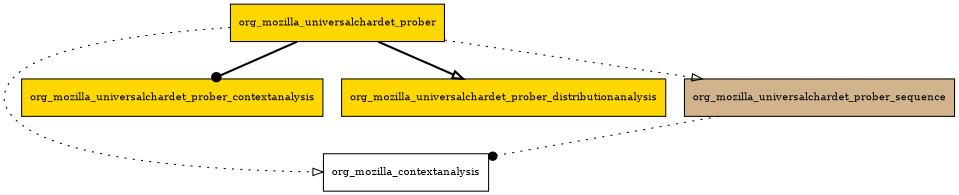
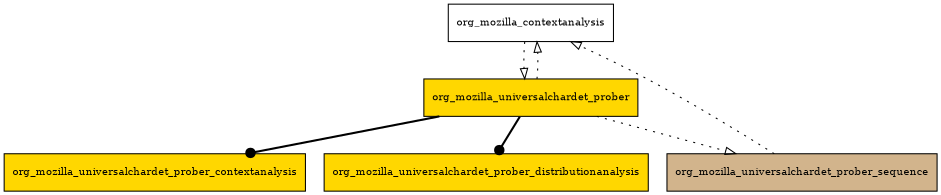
edge "org_mozilla_contextanalysis" -> "org_mozilla_universalchardet_prober": added
edge "org_mozilla_universalchardet_prober" -> "org_mozilla_universalchardet_prober_distributionanalysis": arrowhead onormal -> dot
edge "org_mozilla_universalchardet_prober_sequence" -> "org_mozilla_contextanalysis": arrowhead dot -> onormal
